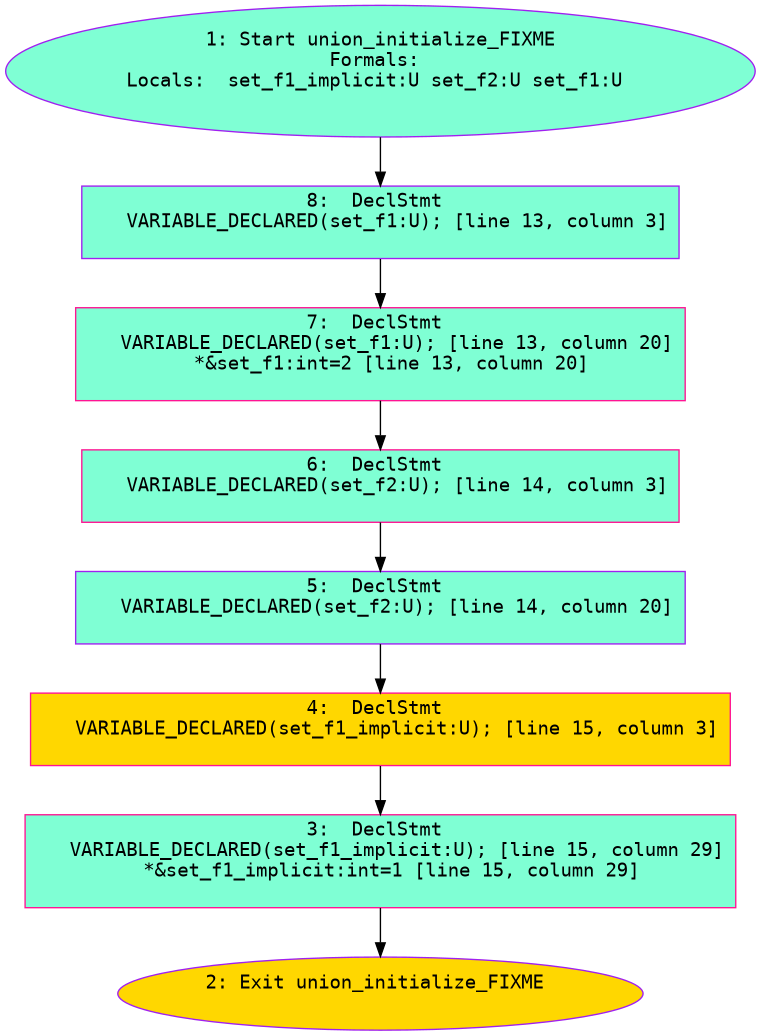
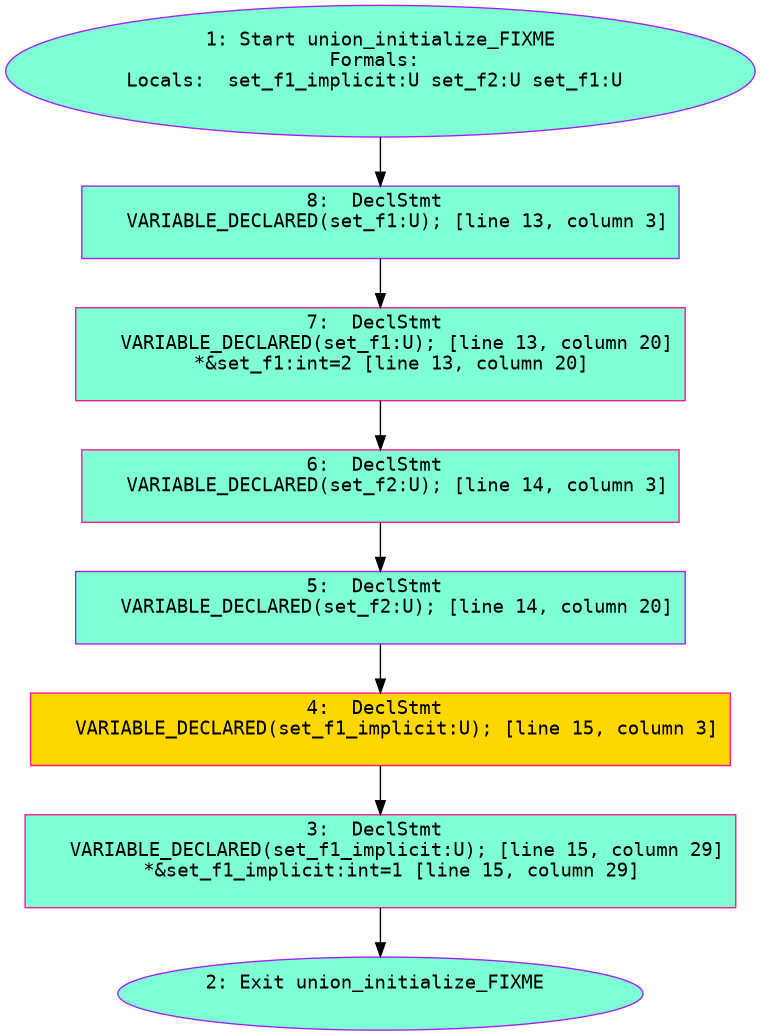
node "2: Exit union_initialize_FIXME": fillcolor gold -> aquamarine
